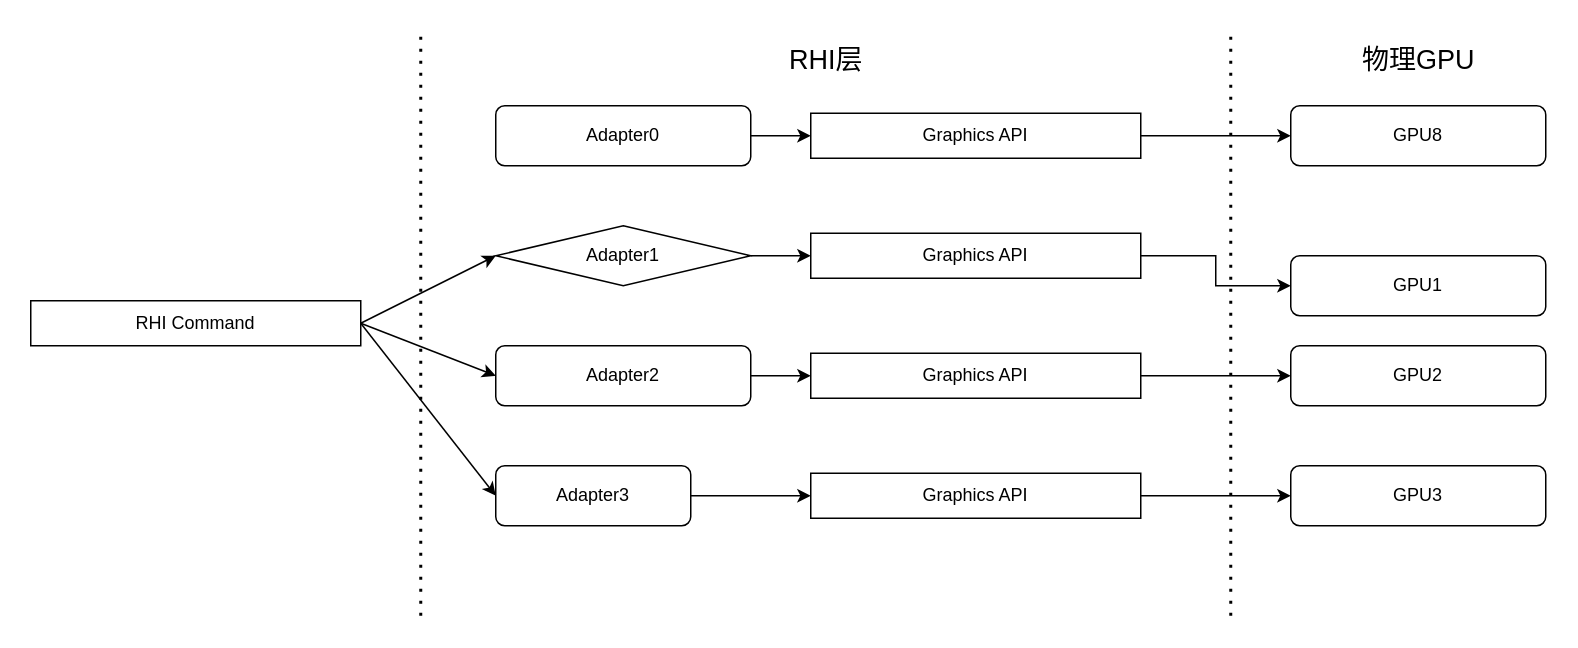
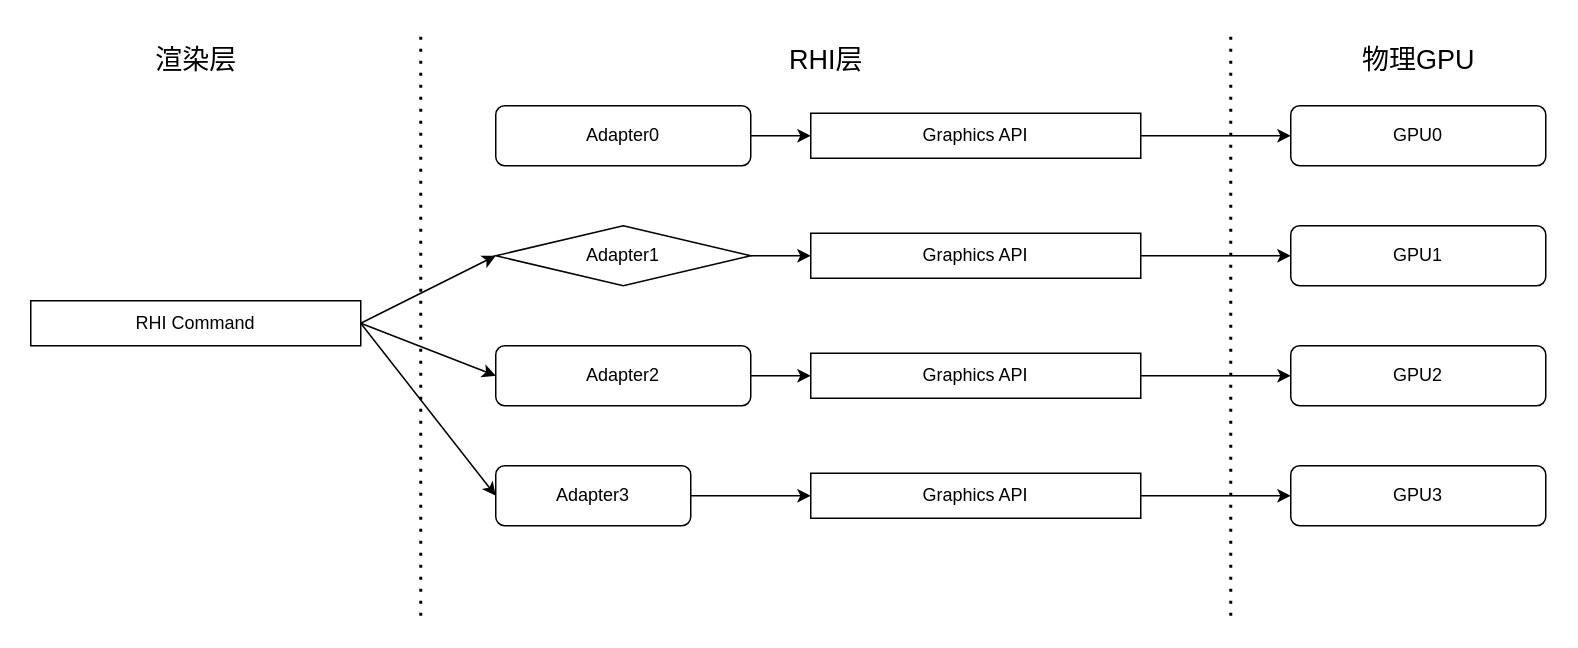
node "渲染层": added
node "GPU8": label "GPU8" -> "GPU0"
node "GPU1": moved (1418, 286) -> (1418, 256)
